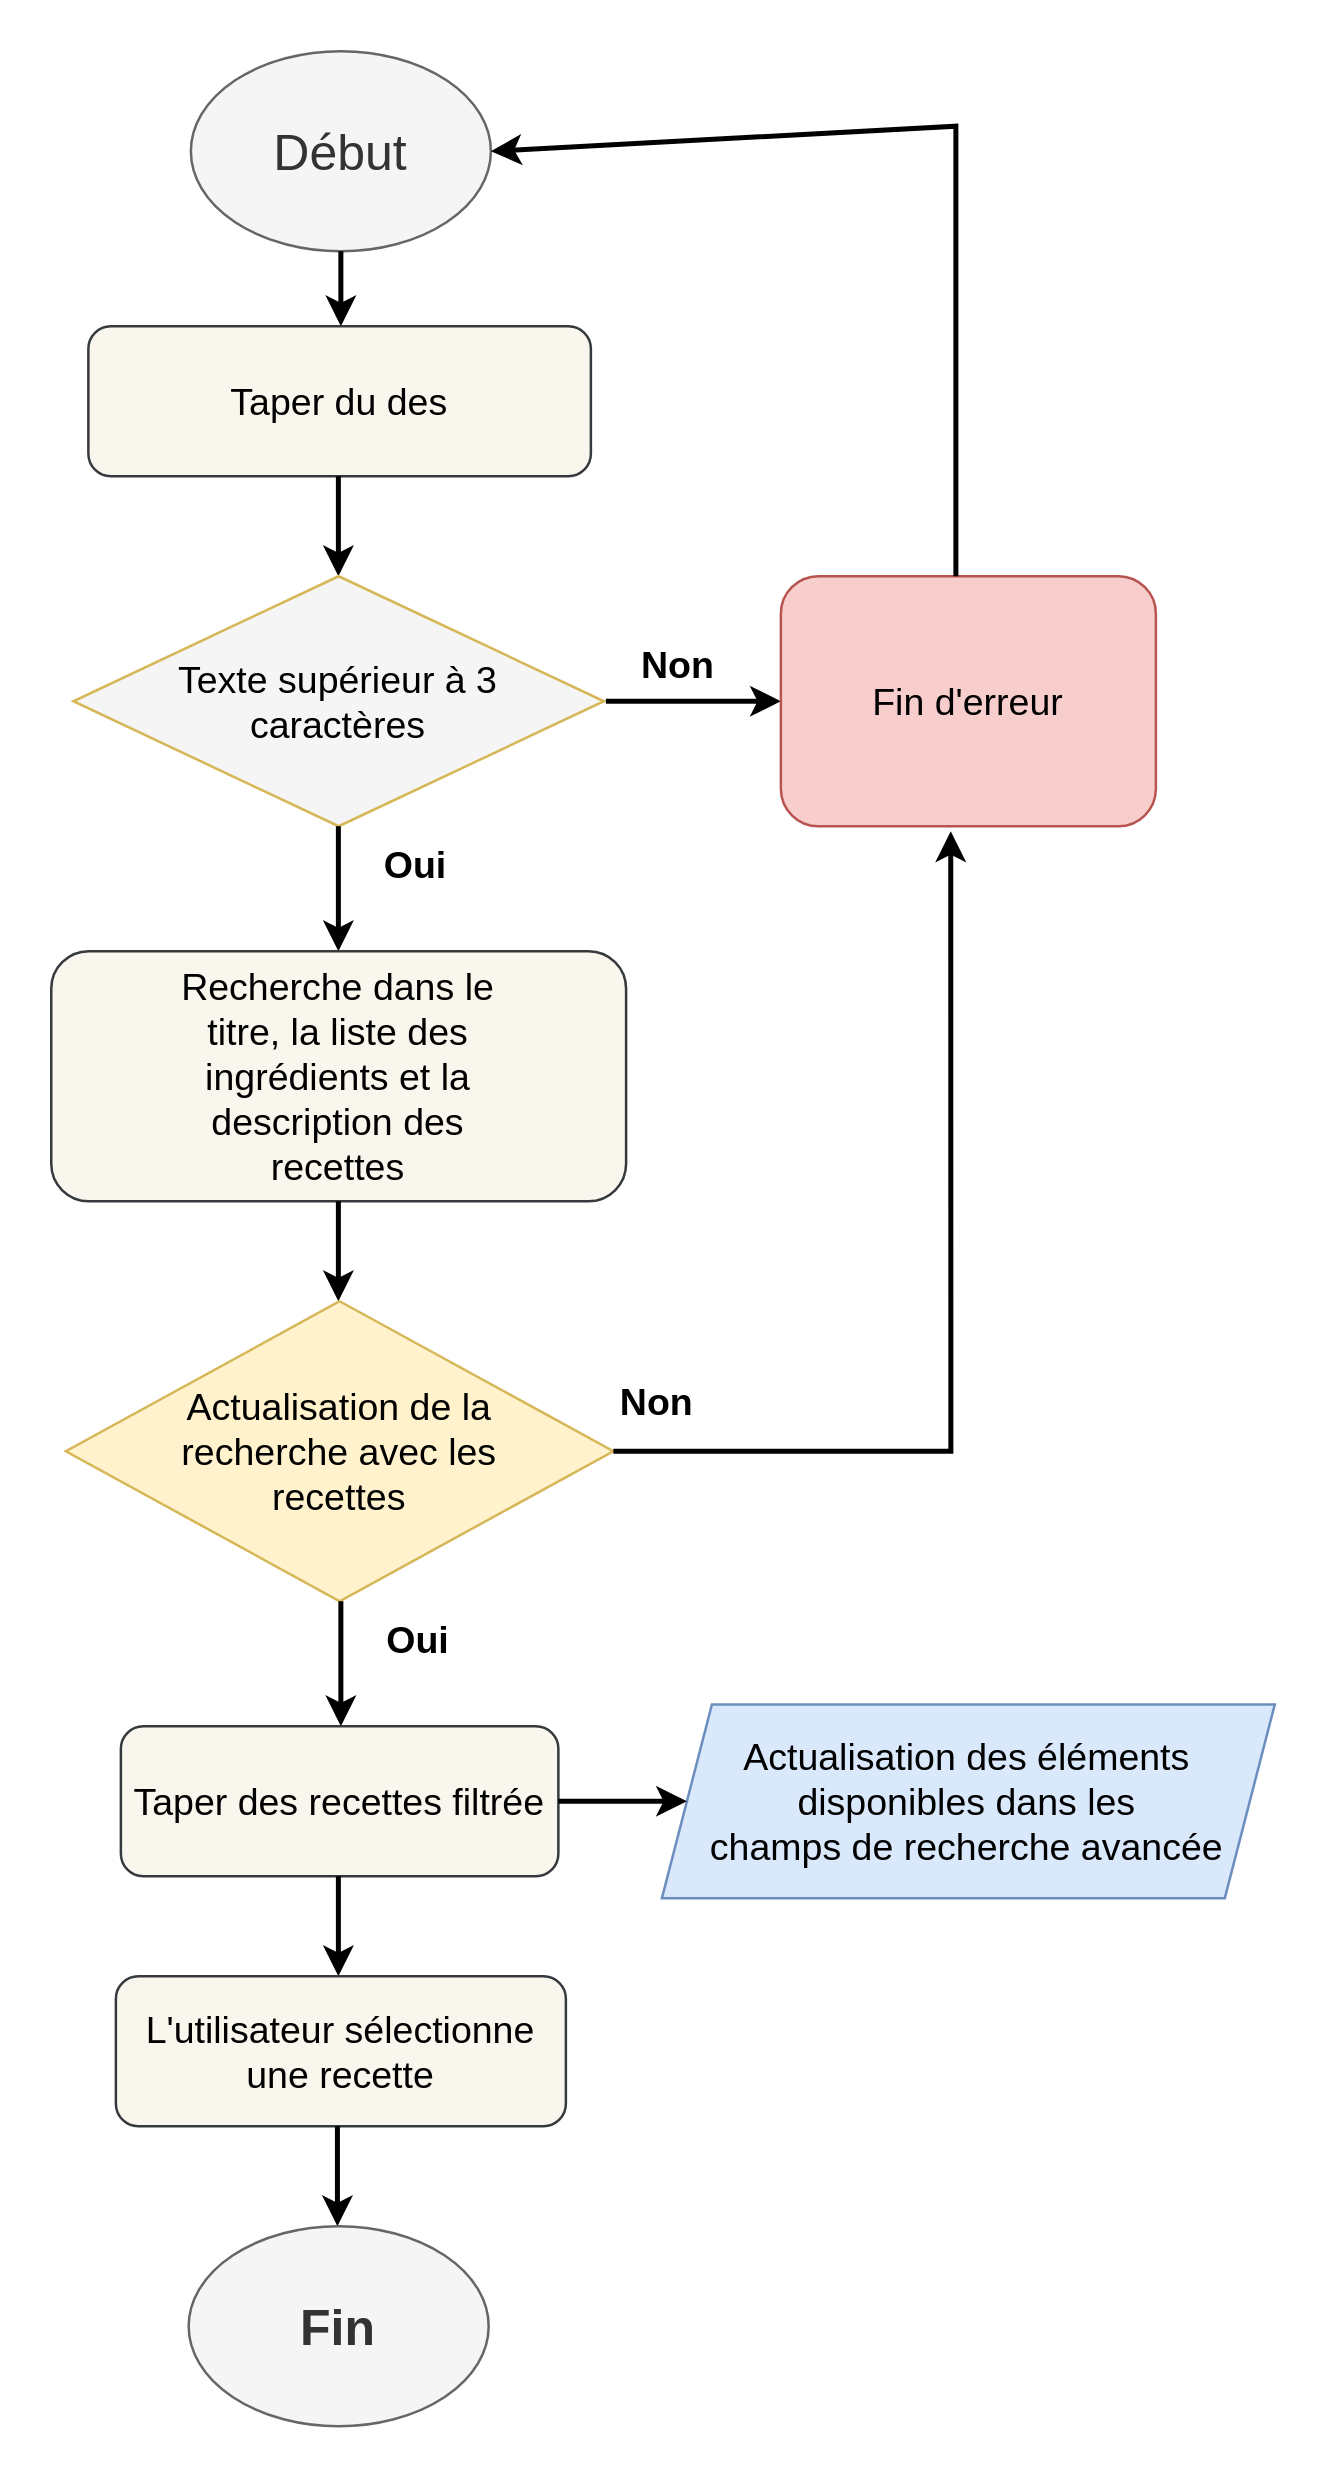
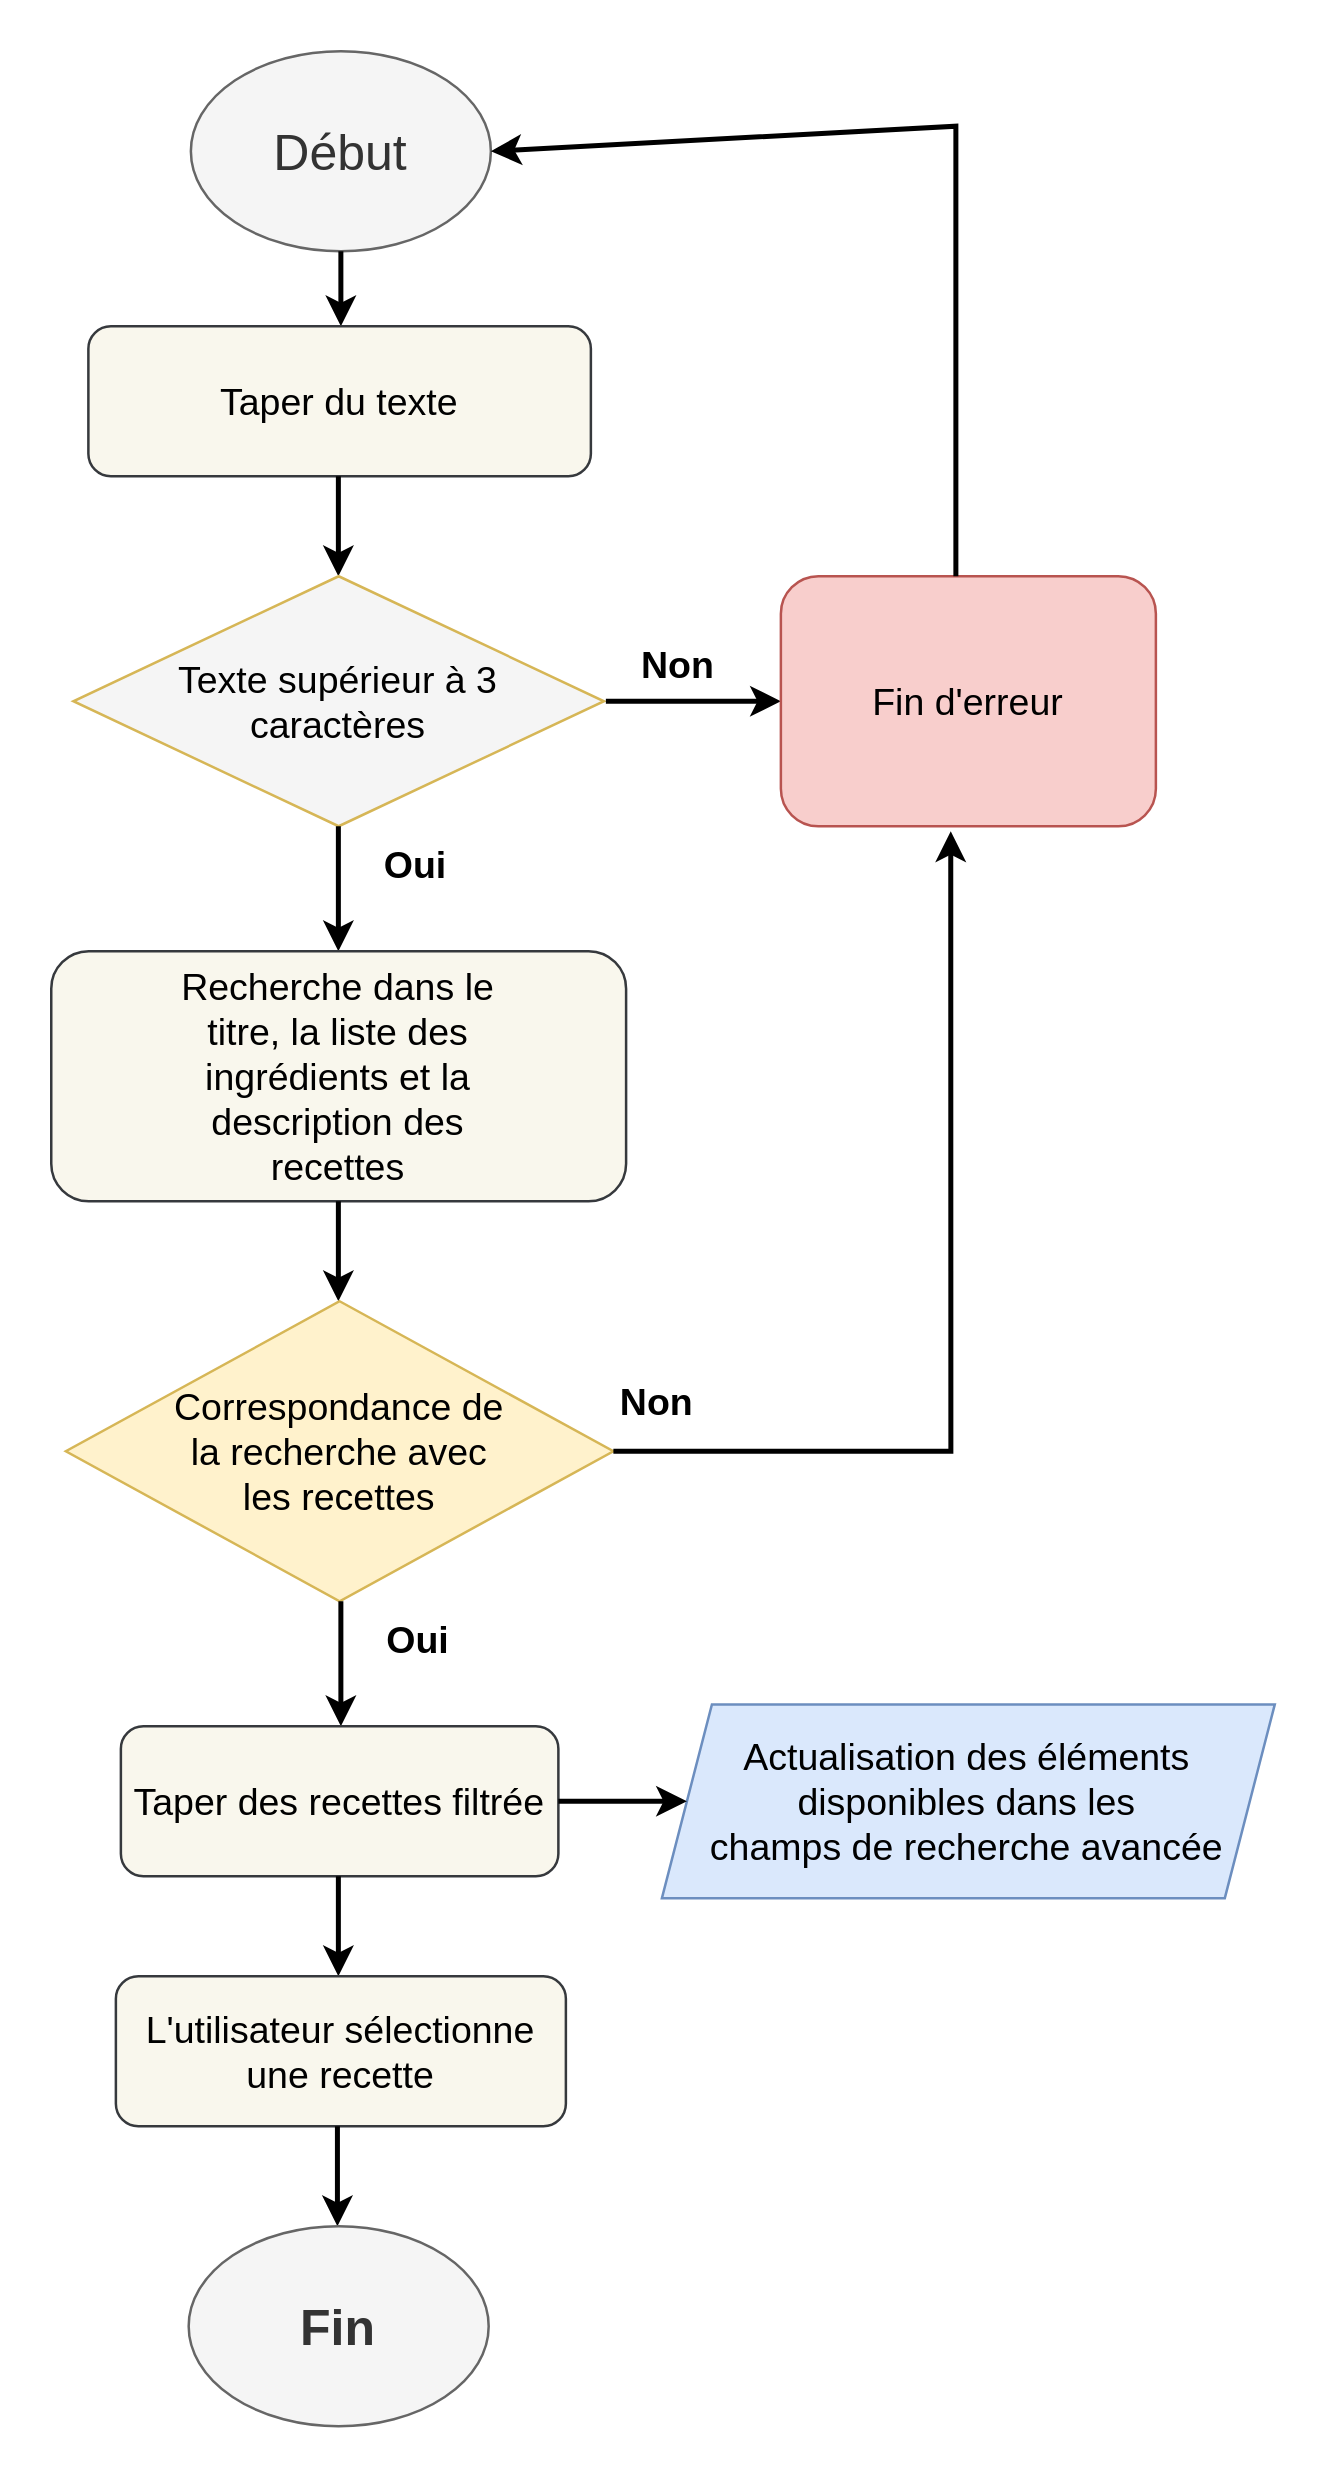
node "Taper du des": label "Taper du des" -> "Taper du texte"
node "Actualisation de la recherche avec les recettes": label "Actualisation de la recherche avec les recettes" -> "Correspondance de la recherche avec les recettes"
